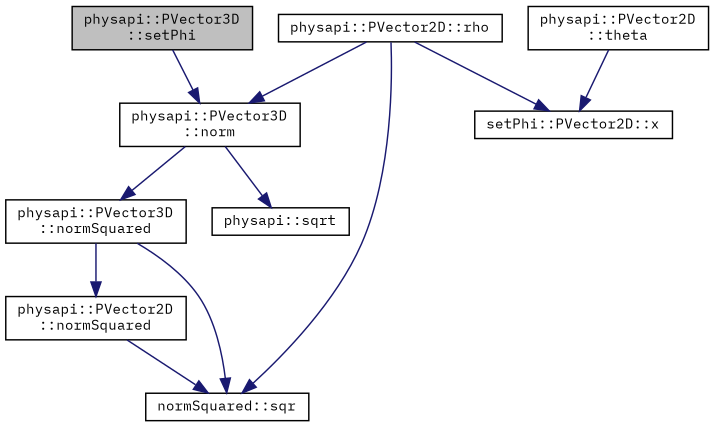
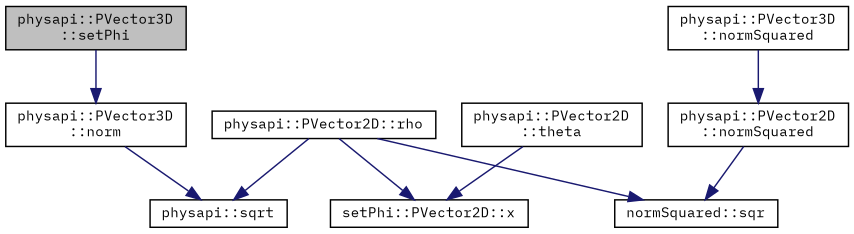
edge "physapi::PVector2D::rho" -> "physapi::PVector3D ::norm": now "physapi::PVector2D::rho" -> "physapi::sqrt"
edge "physapi::PVector3D ::norm" -> "physapi::PVector3D ::normSquared": removed
edge "physapi::PVector3D ::normSquared" -> "normSquared::sqr": removed
